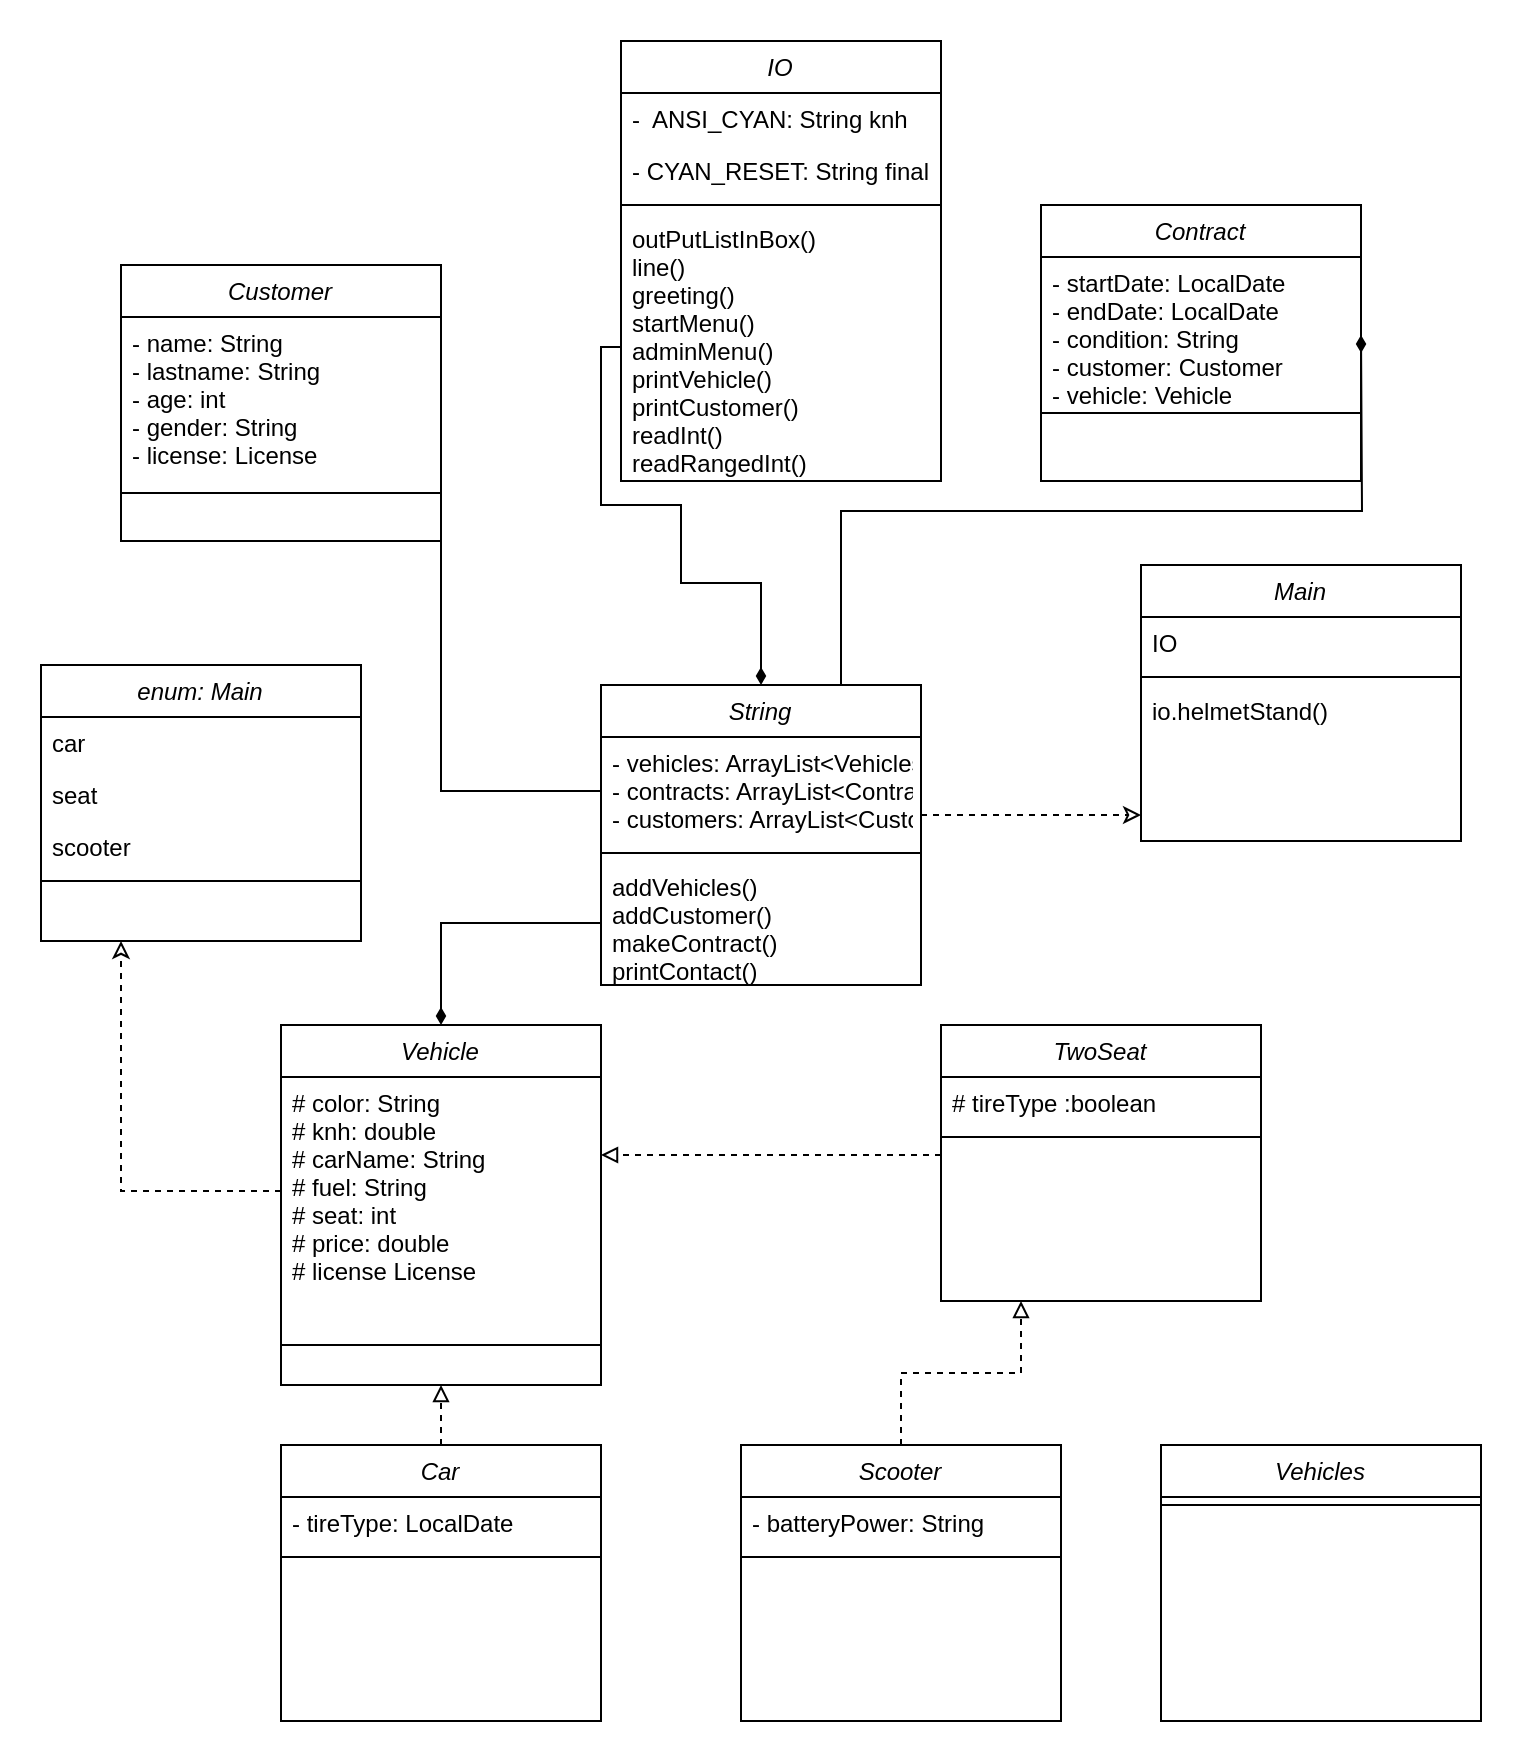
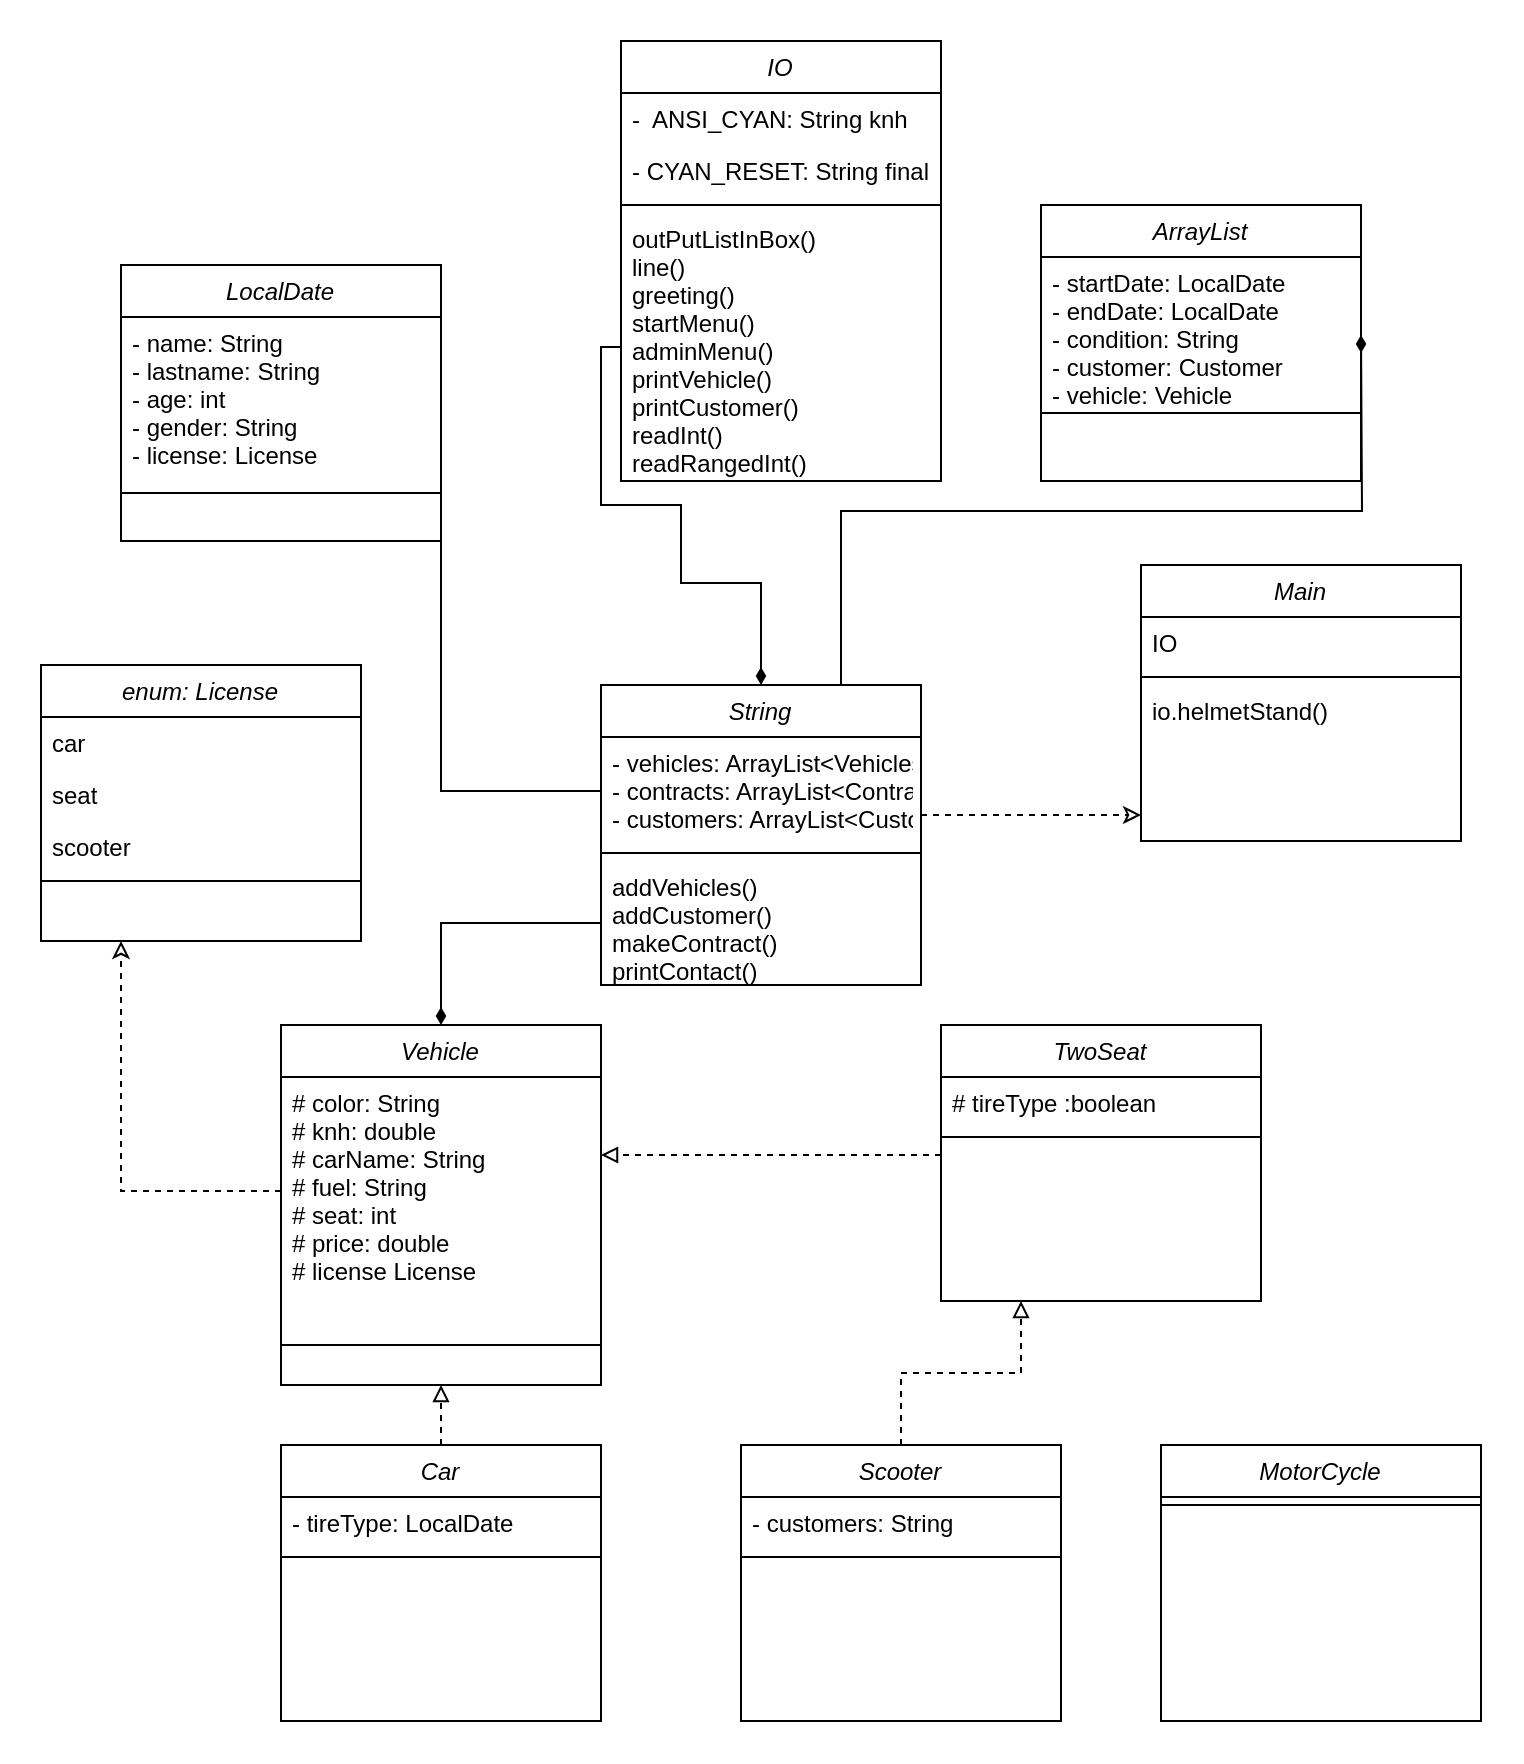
node "Contract": label "Contract" -> "ArrayList"
node "Customer": label "Customer" -> "LocalDate"
node "enum: Main": label "enum: Main" -> "enum: License"
node "Vehicles": label "Vehicles" -> "MotorCycle"
node "- batteryPower: String": label "- batteryPower: String" -> "- customers: String"
